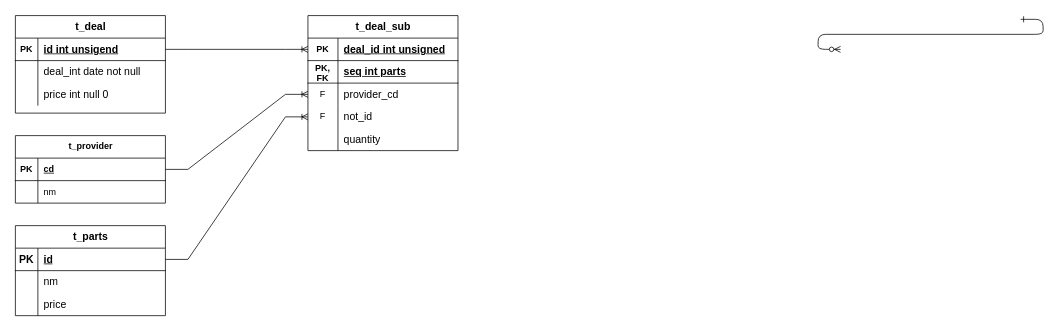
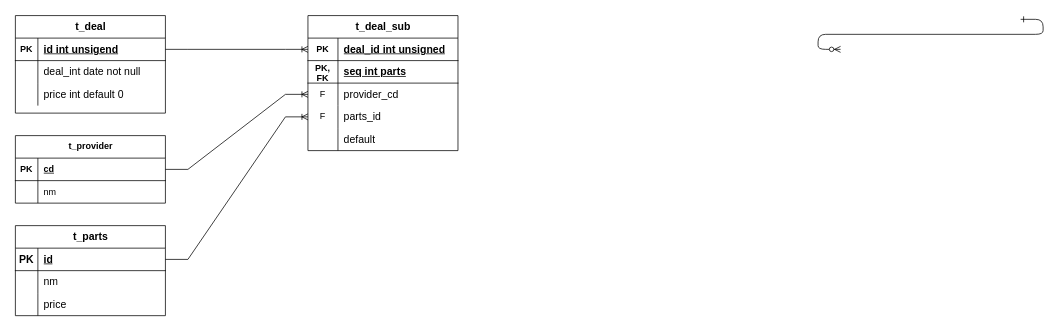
node "price int null 0": label "price int null 0" -> "price int default 0"
node "not_id": label "not_id" -> "parts_id"
node "quantity": label "quantity" -> "default"
